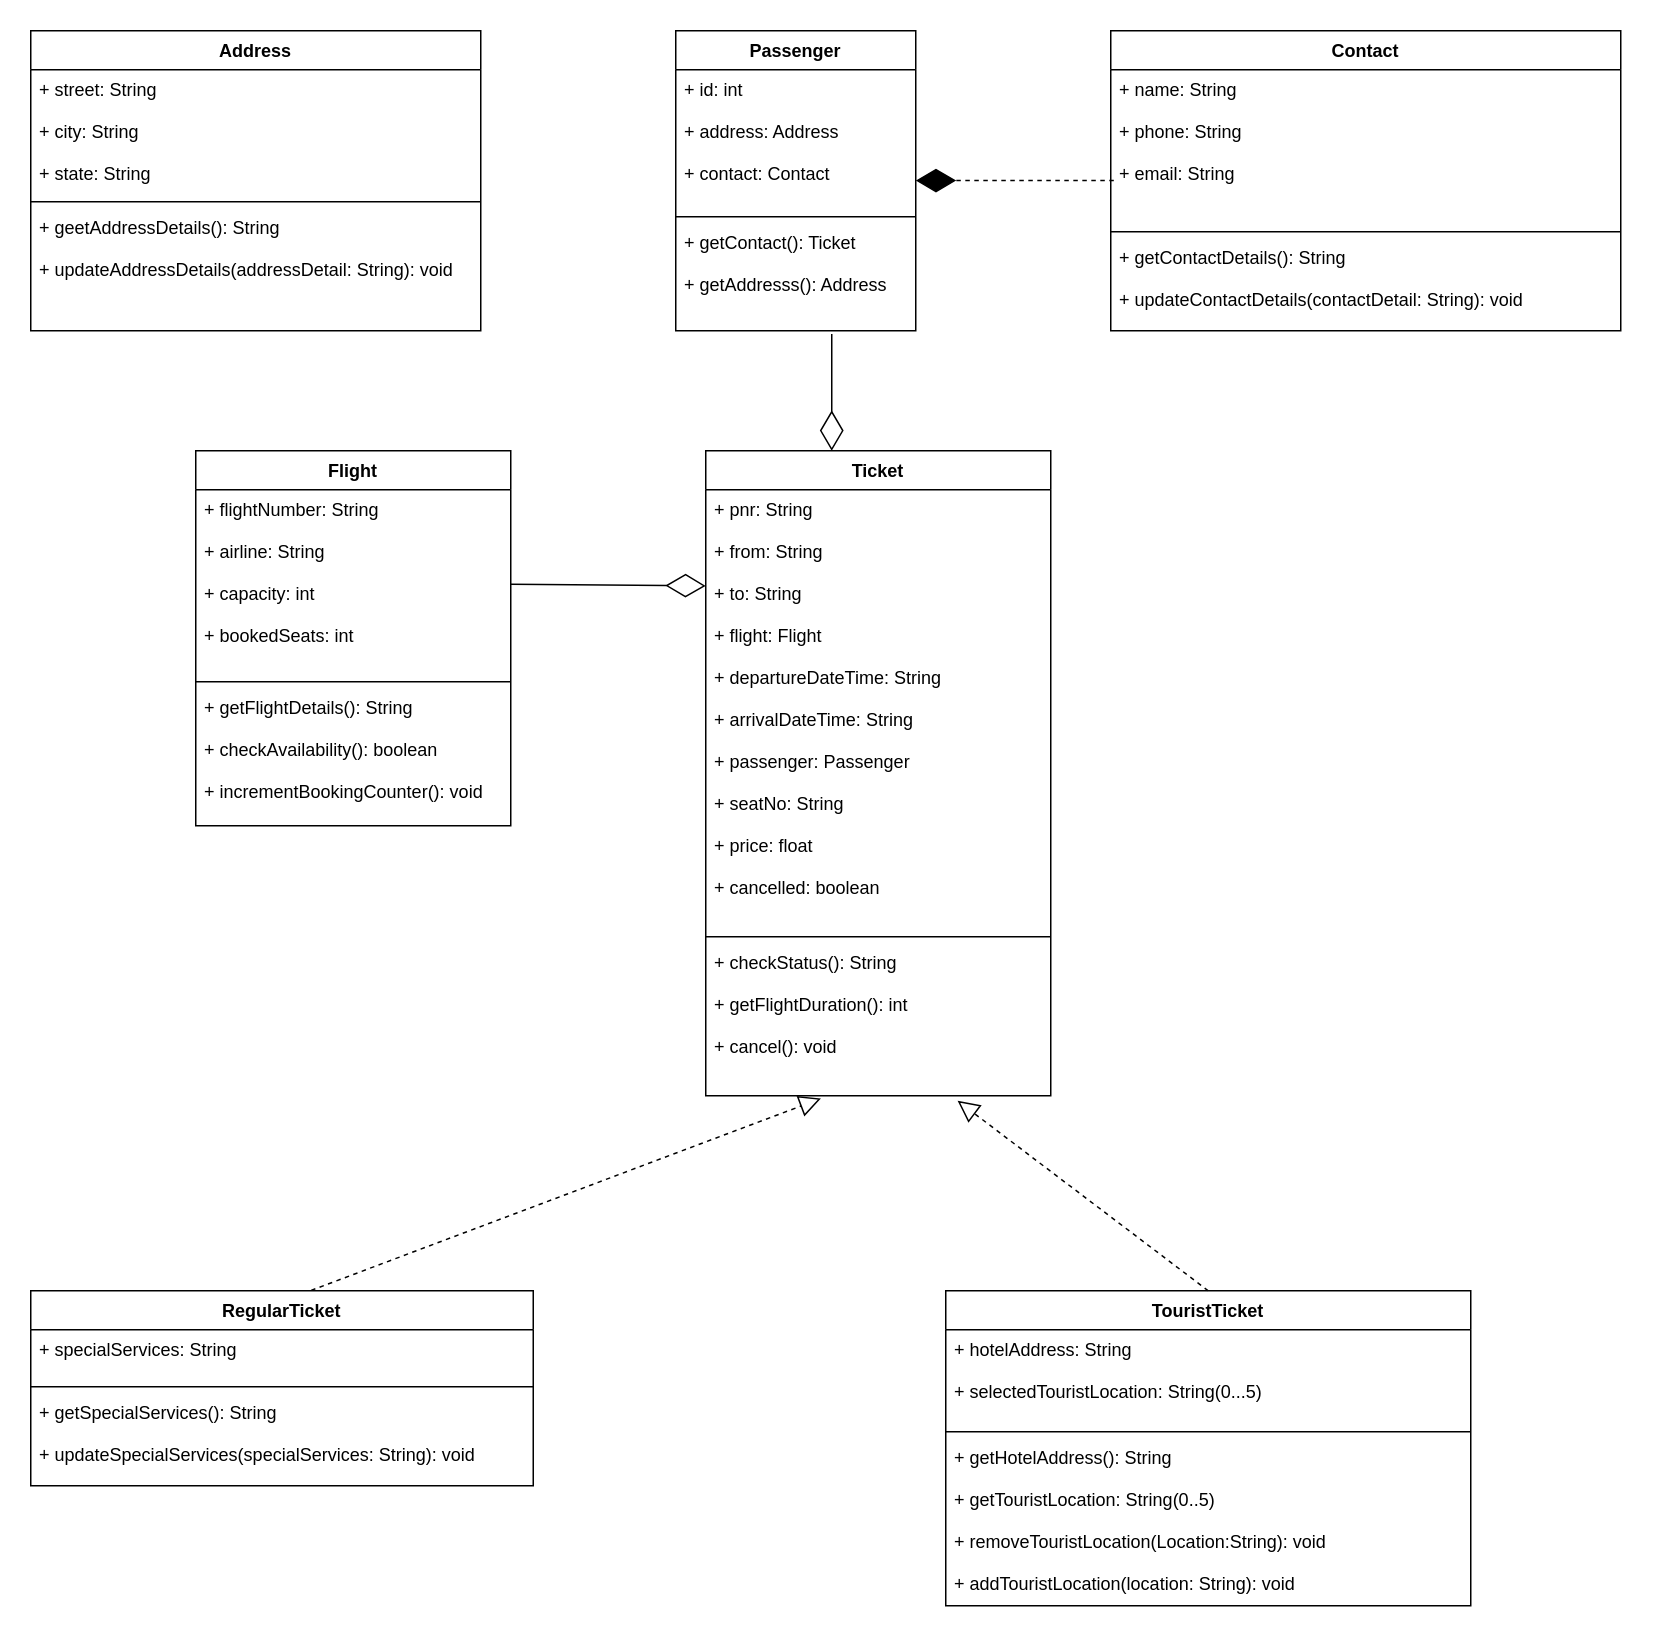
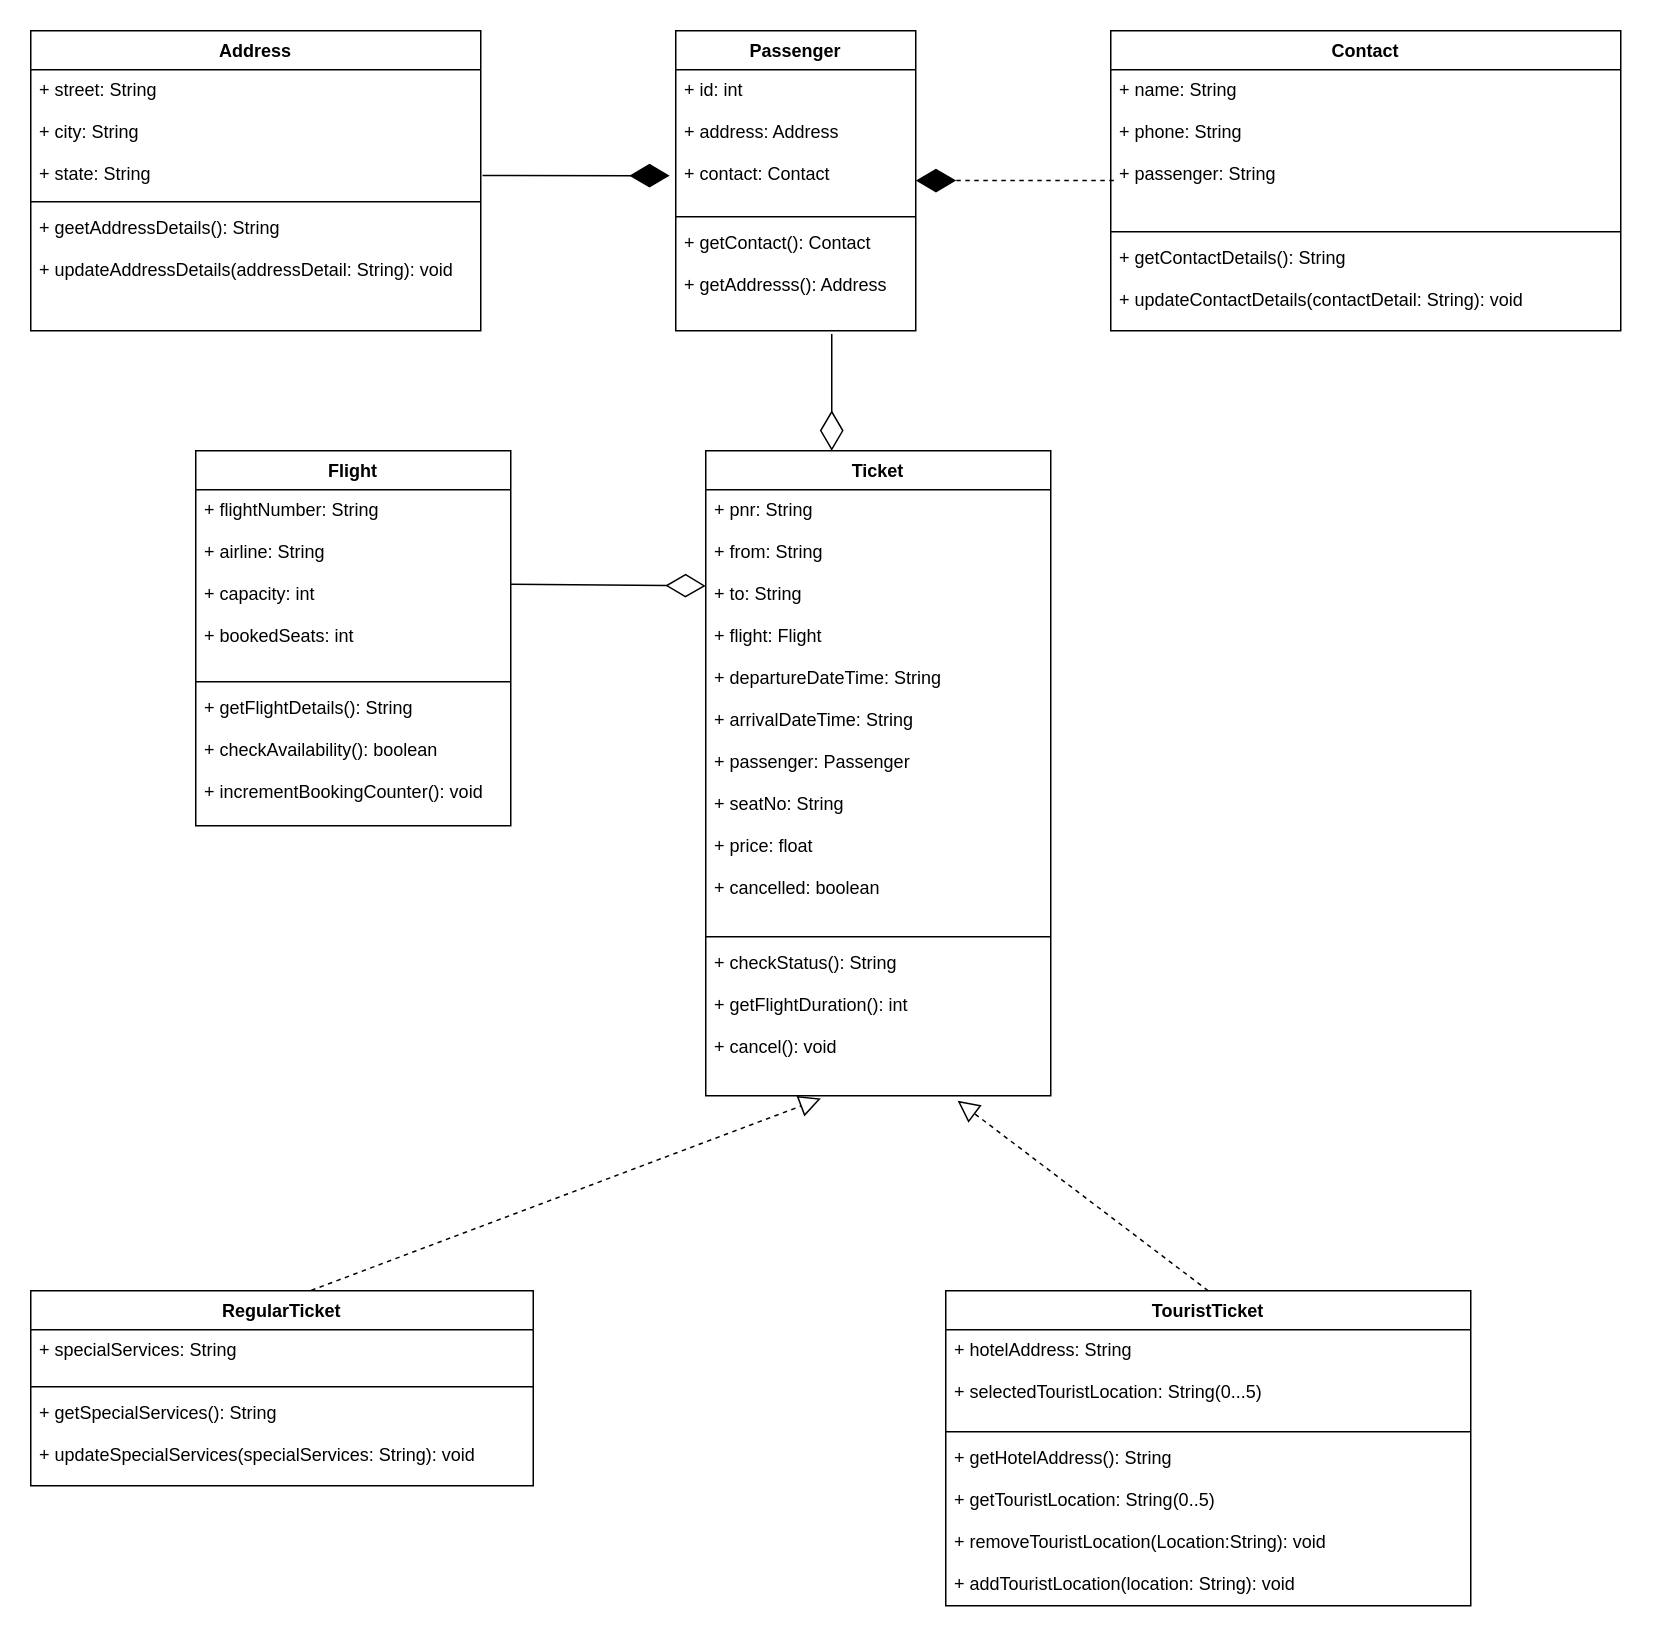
node "+ name: String + phone: String + email: String": label "+ name: String + phone: String + email: String" -> "+ name: String + phone: String + passenger: String"
edge "+ street: String + city: String + state: String" -> "+ id: int + address: Address + contact: Contact": added
node "+ getContact(): Ticket + getAddresss(): Address": label "+ getContact(): Ticket + getAddresss(): Address" -> "+ getContact(): Contact + getAddresss(): Address"
